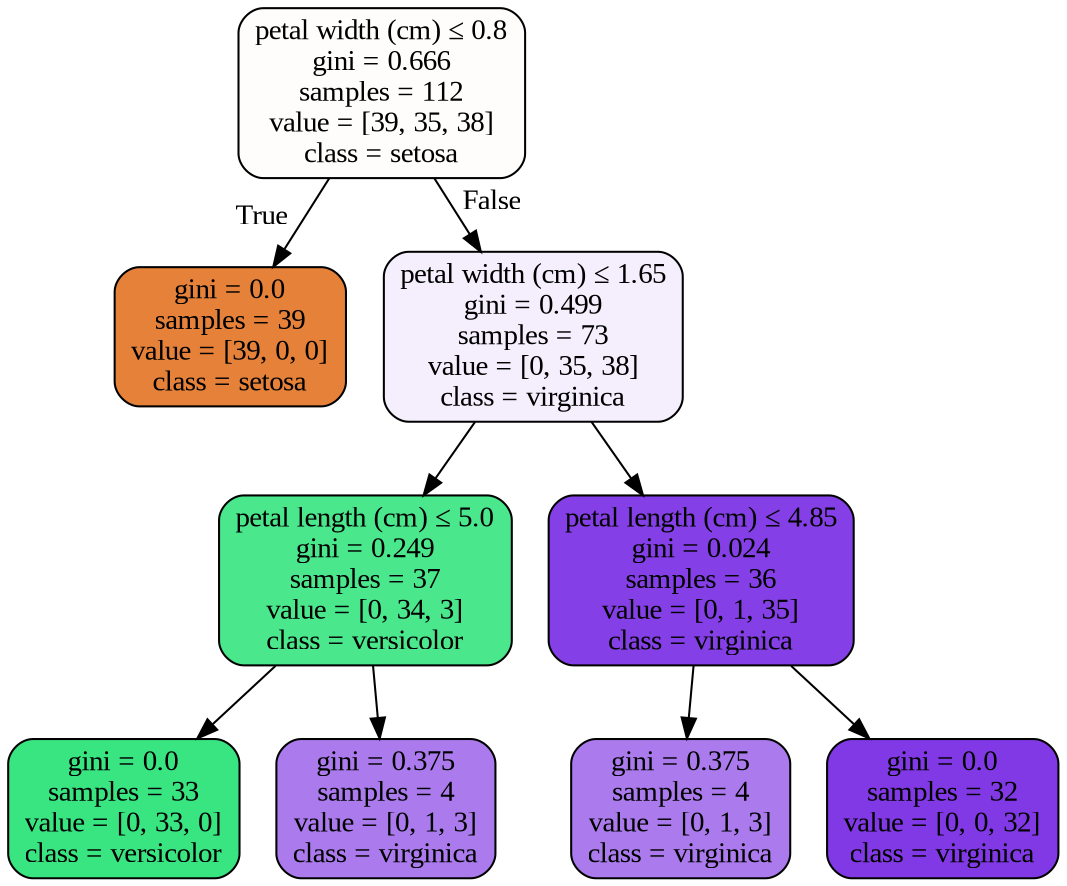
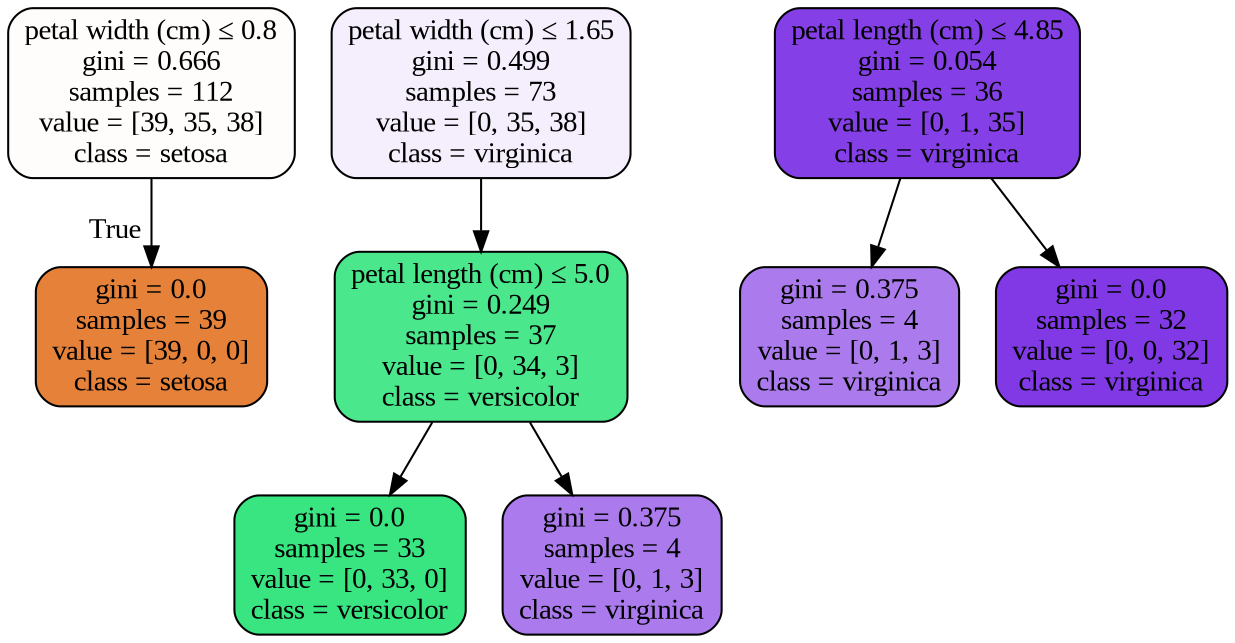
edge "petal width (cm) ≤ 0.8" -> "petal width (cm) ≤ 1.65": removed
edge "petal width (cm) ≤ 1.65" -> "petal length (cm) ≤ 4.85": removed
node "petal length (cm) ≤ 4.85": text "gini = 0.024" -> "gini = 0.054"
